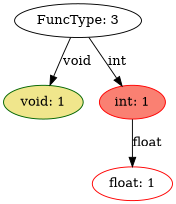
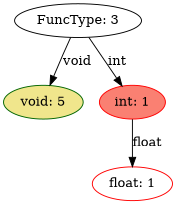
node "void: 1": label "void: 1" -> "void: 5"
